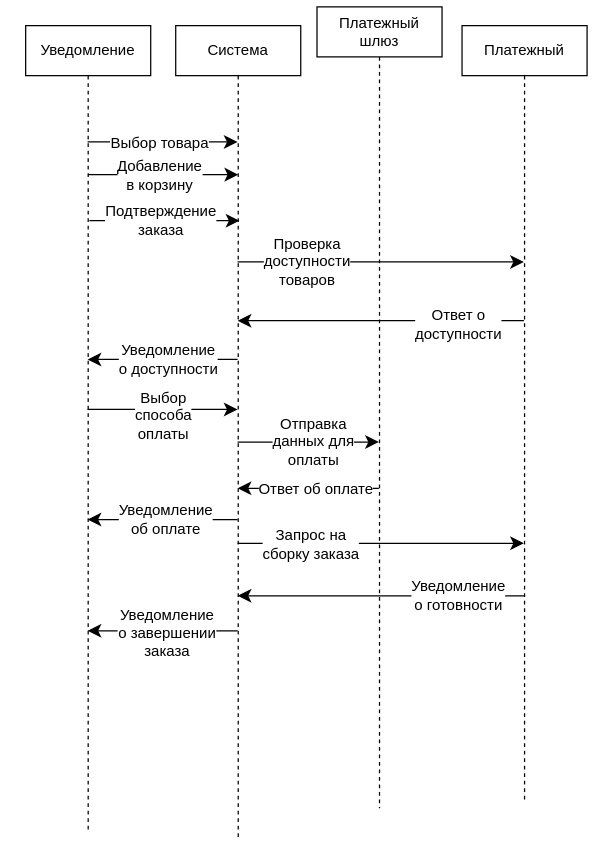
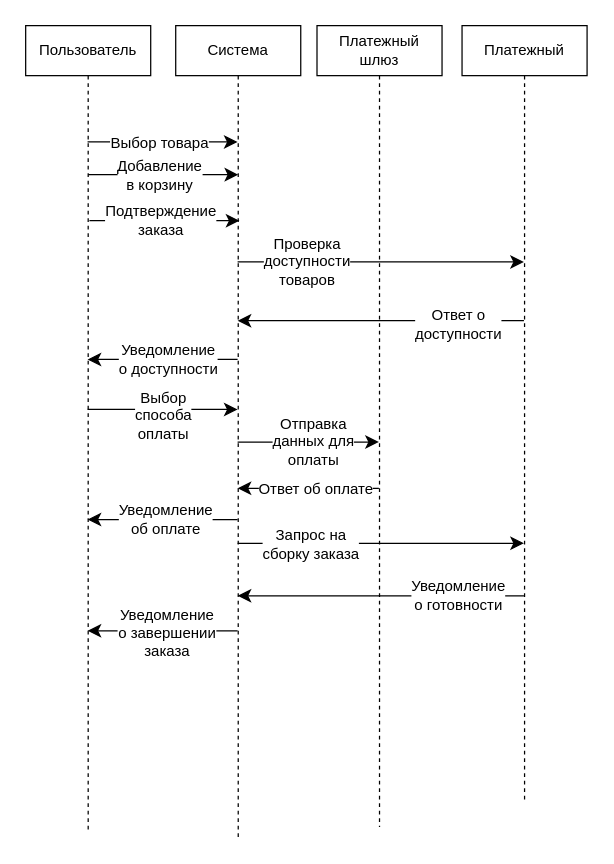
node "Уведомление": label "Уведомление" -> "Пользователь"
node "Платежный шлюз": moved (379, 408) -> (379, 426)
